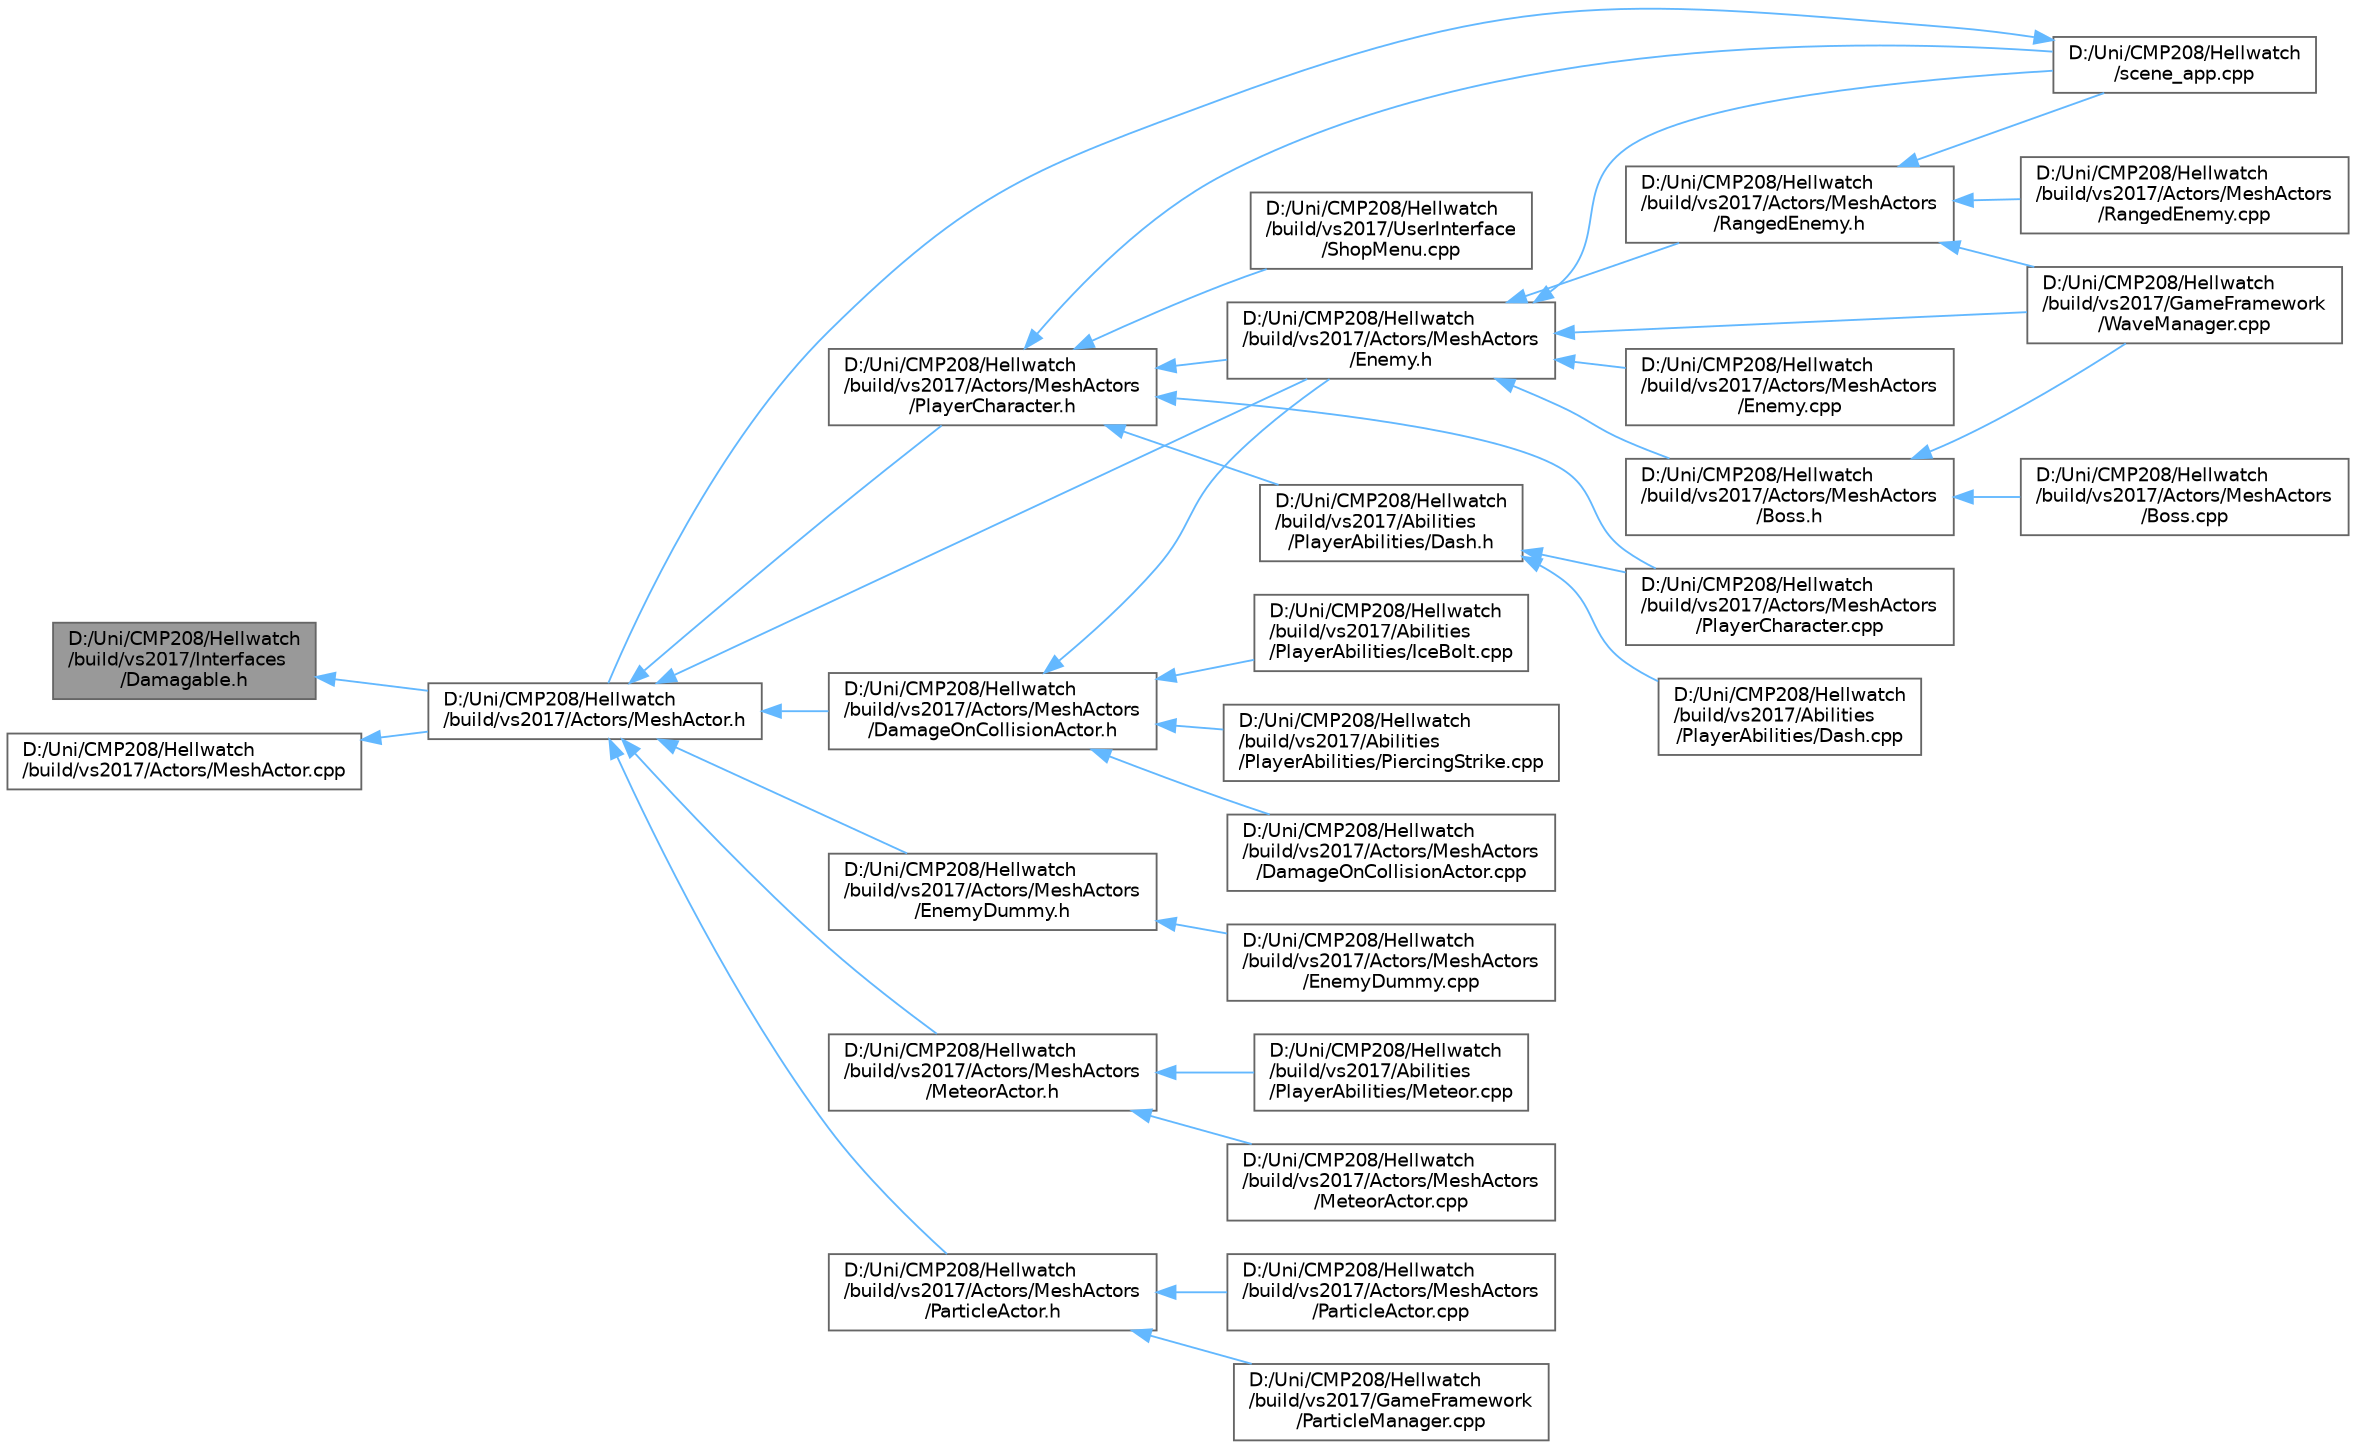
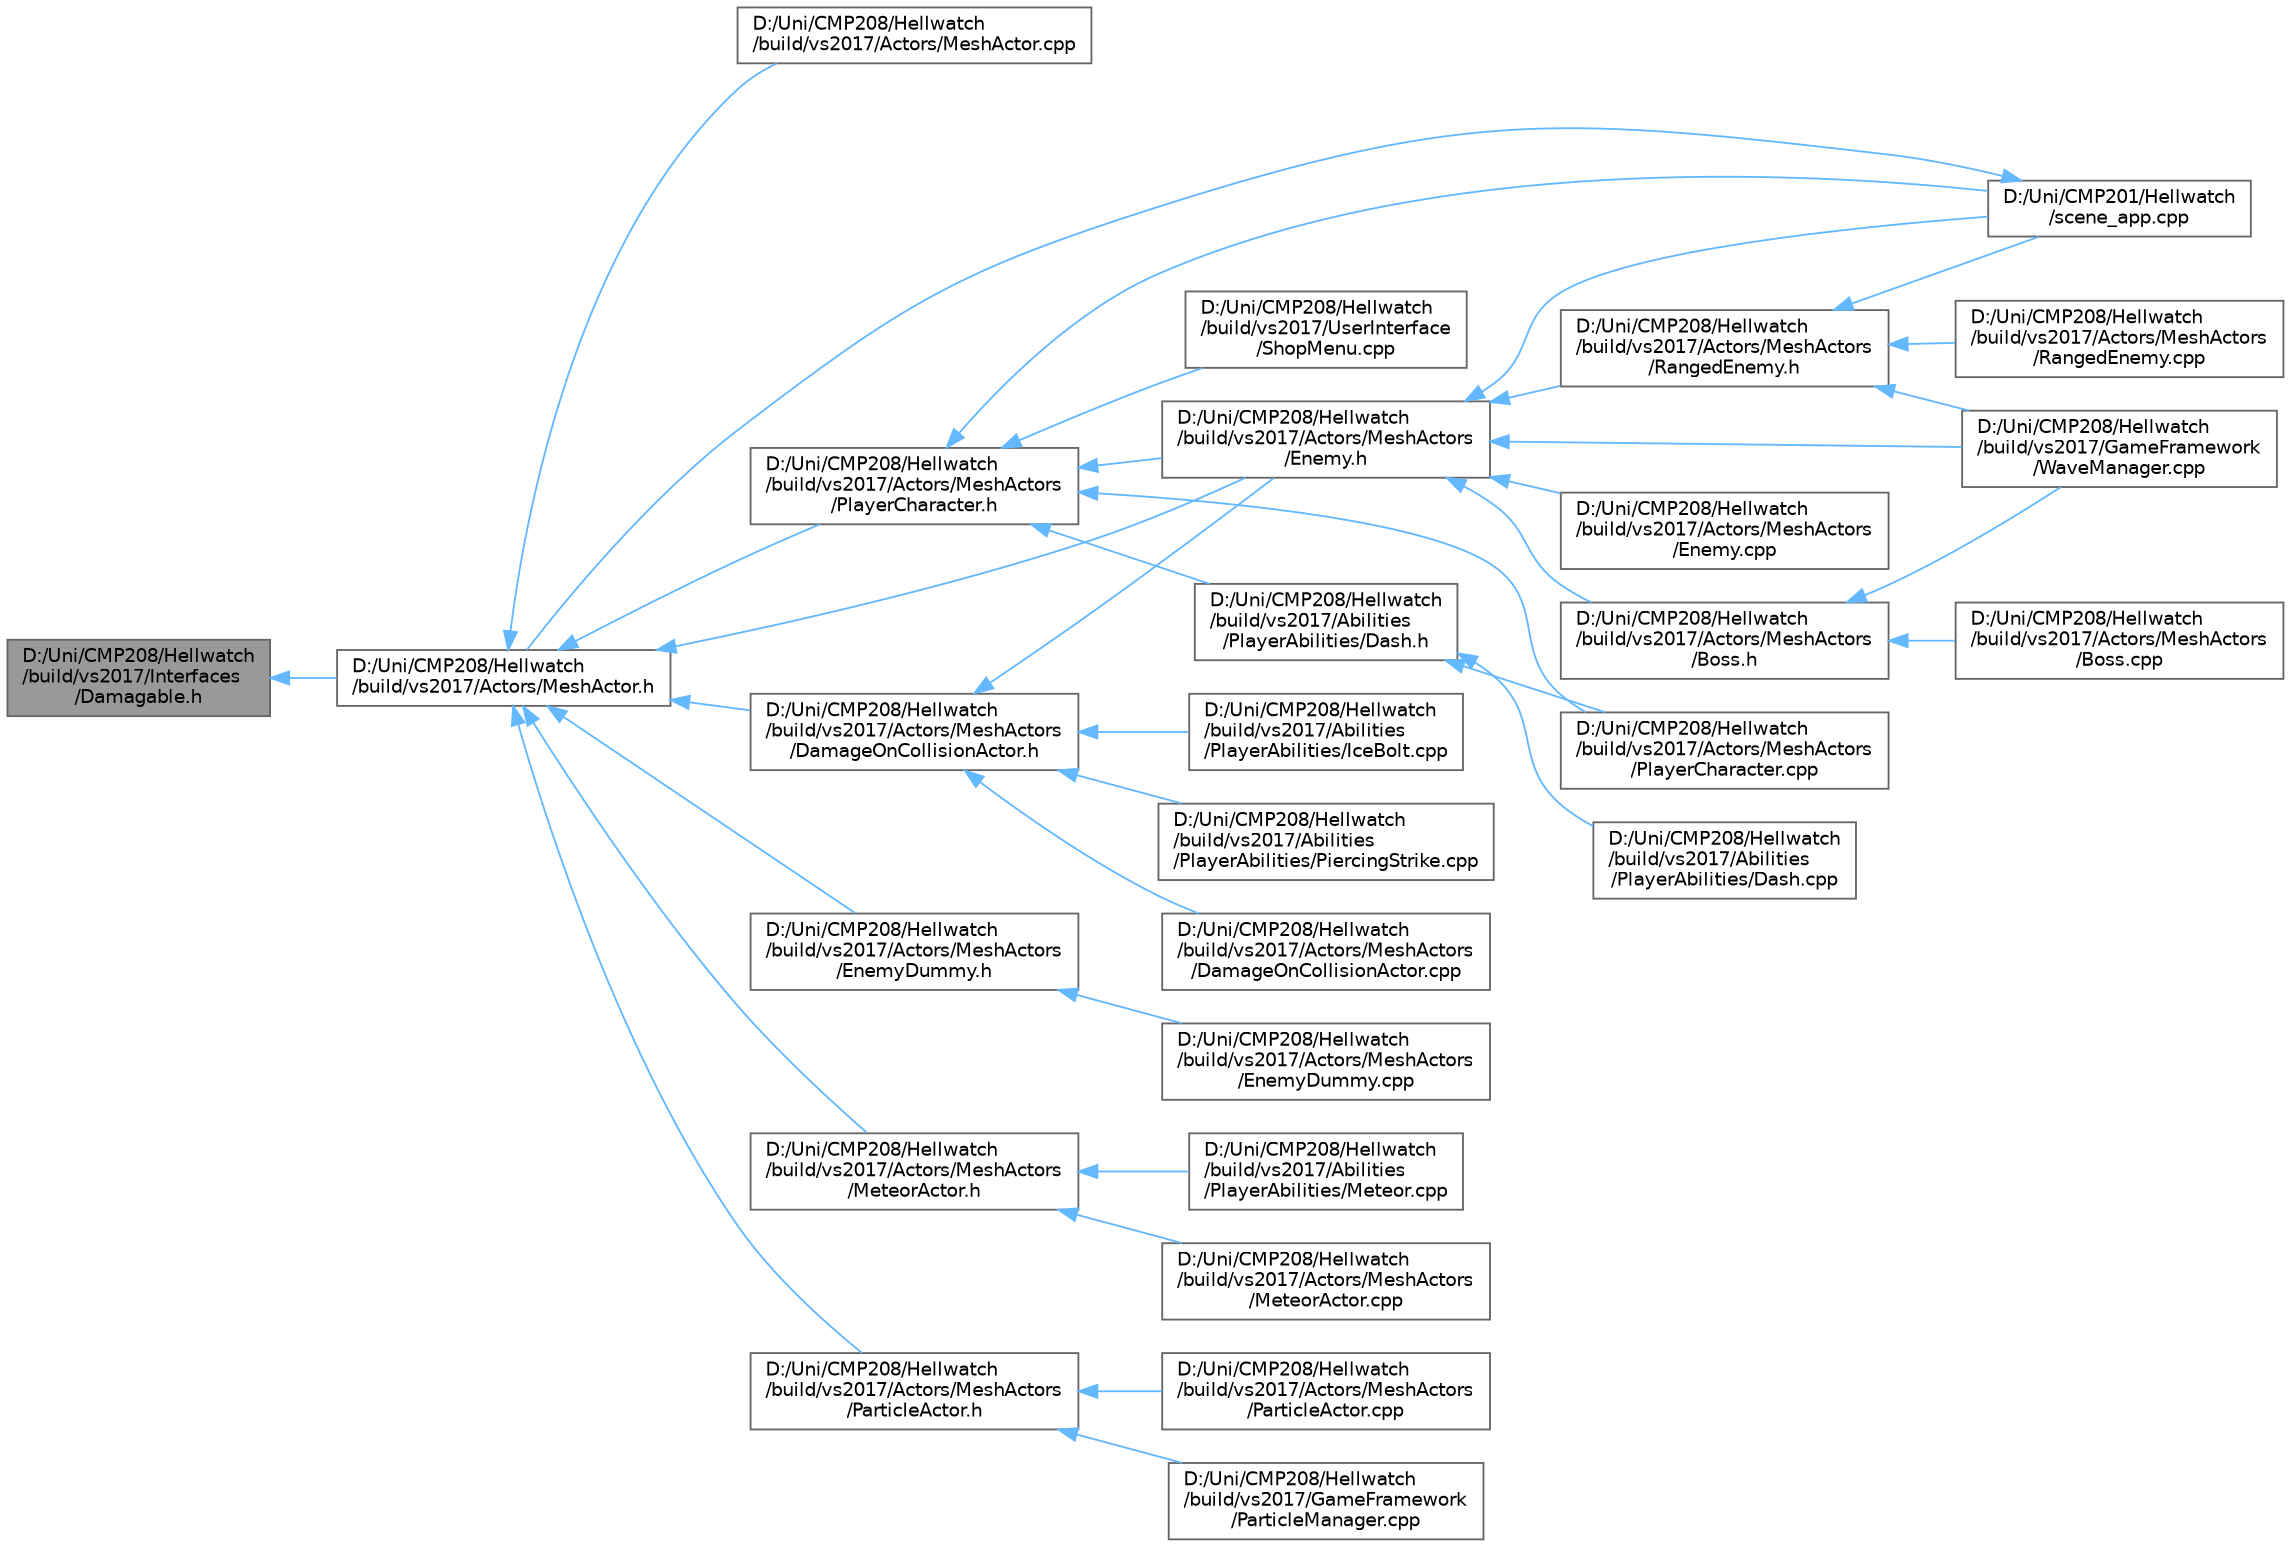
node "D:/Uni/CMP208/Hellwatch /scene_app.cpp": label "D:/Uni/CMP208/Hellwatch /scene_app.cpp" -> "D:/Uni/CMP201/Hellwatch /scene_app.cpp"
edge "D:/Uni/CMP208/Hellwatch /build/vs2017/Actors/MeshActor.h" -> "D:/Uni/CMP208/Hellwatch /build/vs2017/Actors/MeshActor.cpp": reversed
